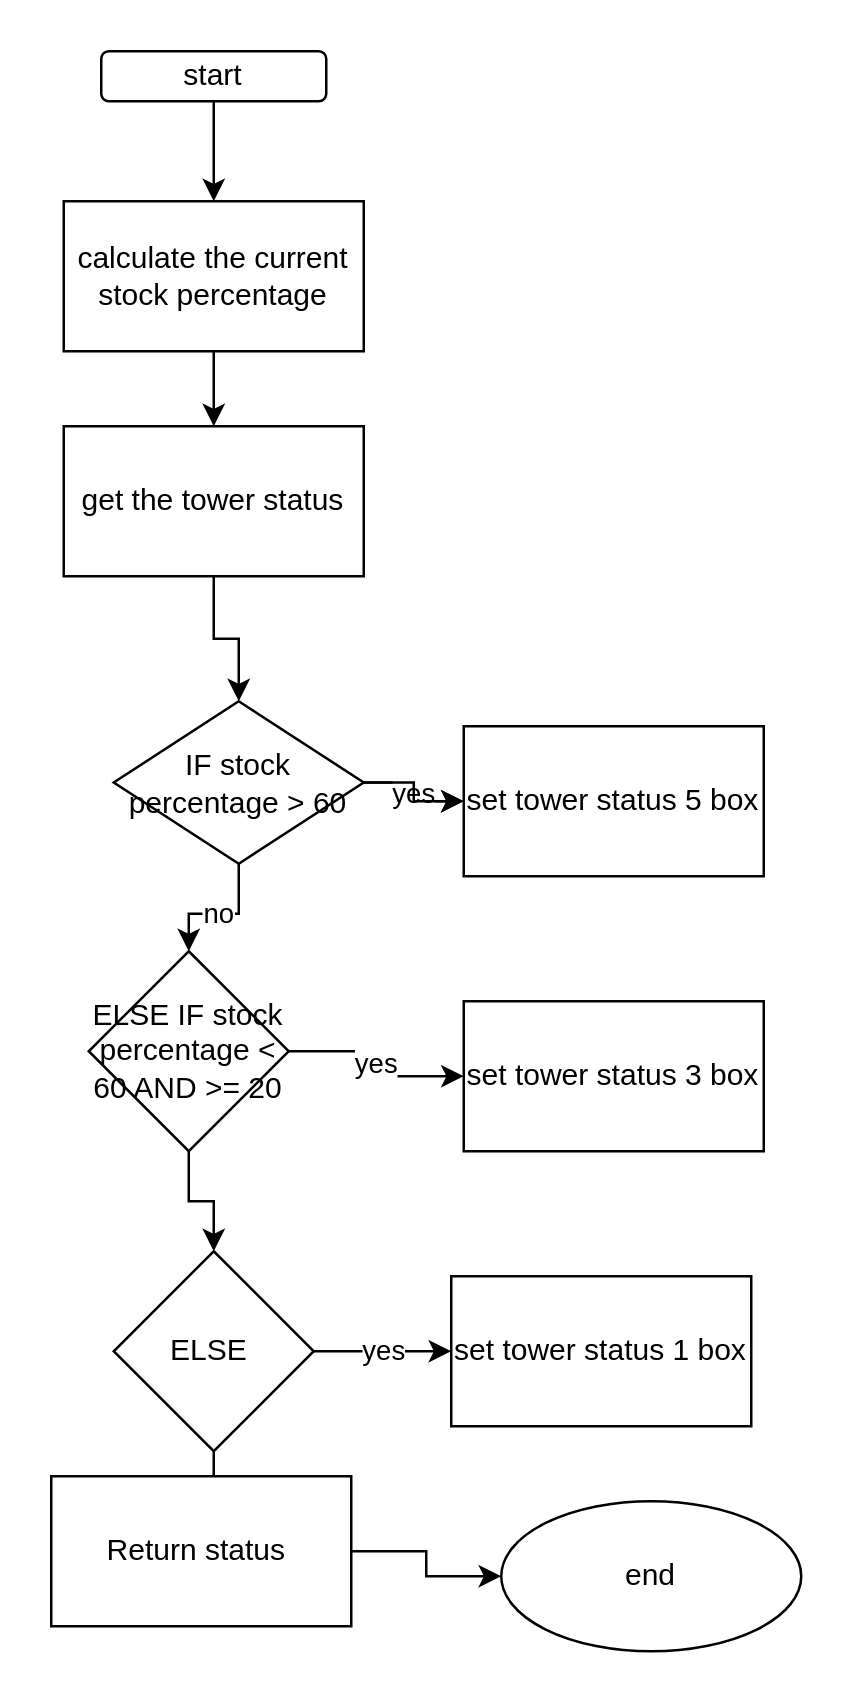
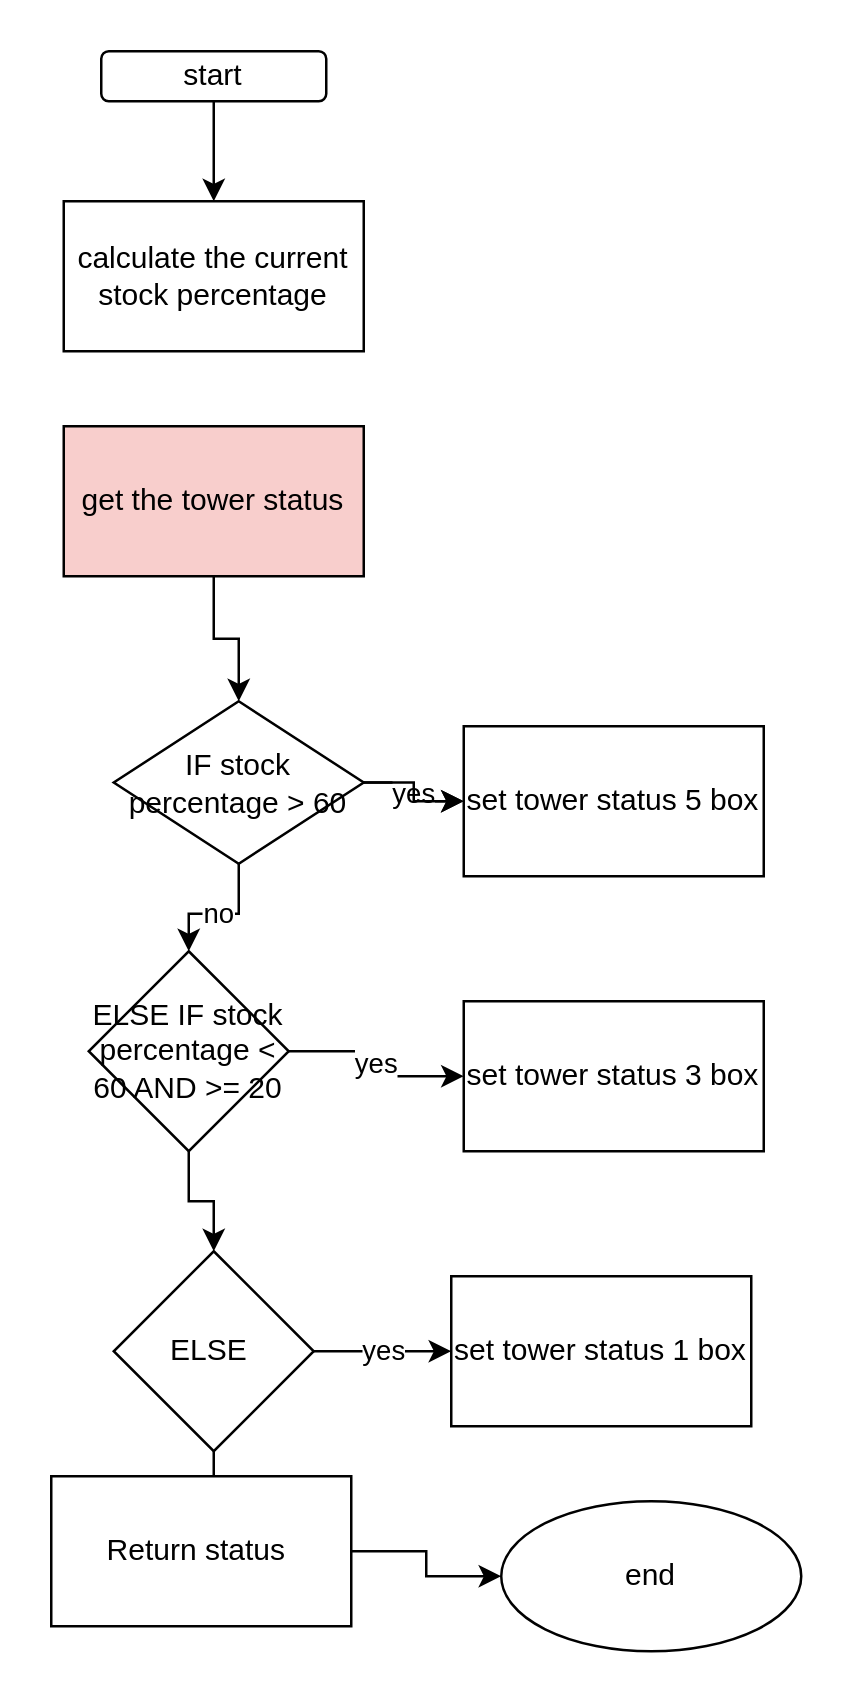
edge "calculate the current stock percentage" -> "get the tower status": removed
node "get the tower status": fillcolor #ffffff -> #f8cecc
